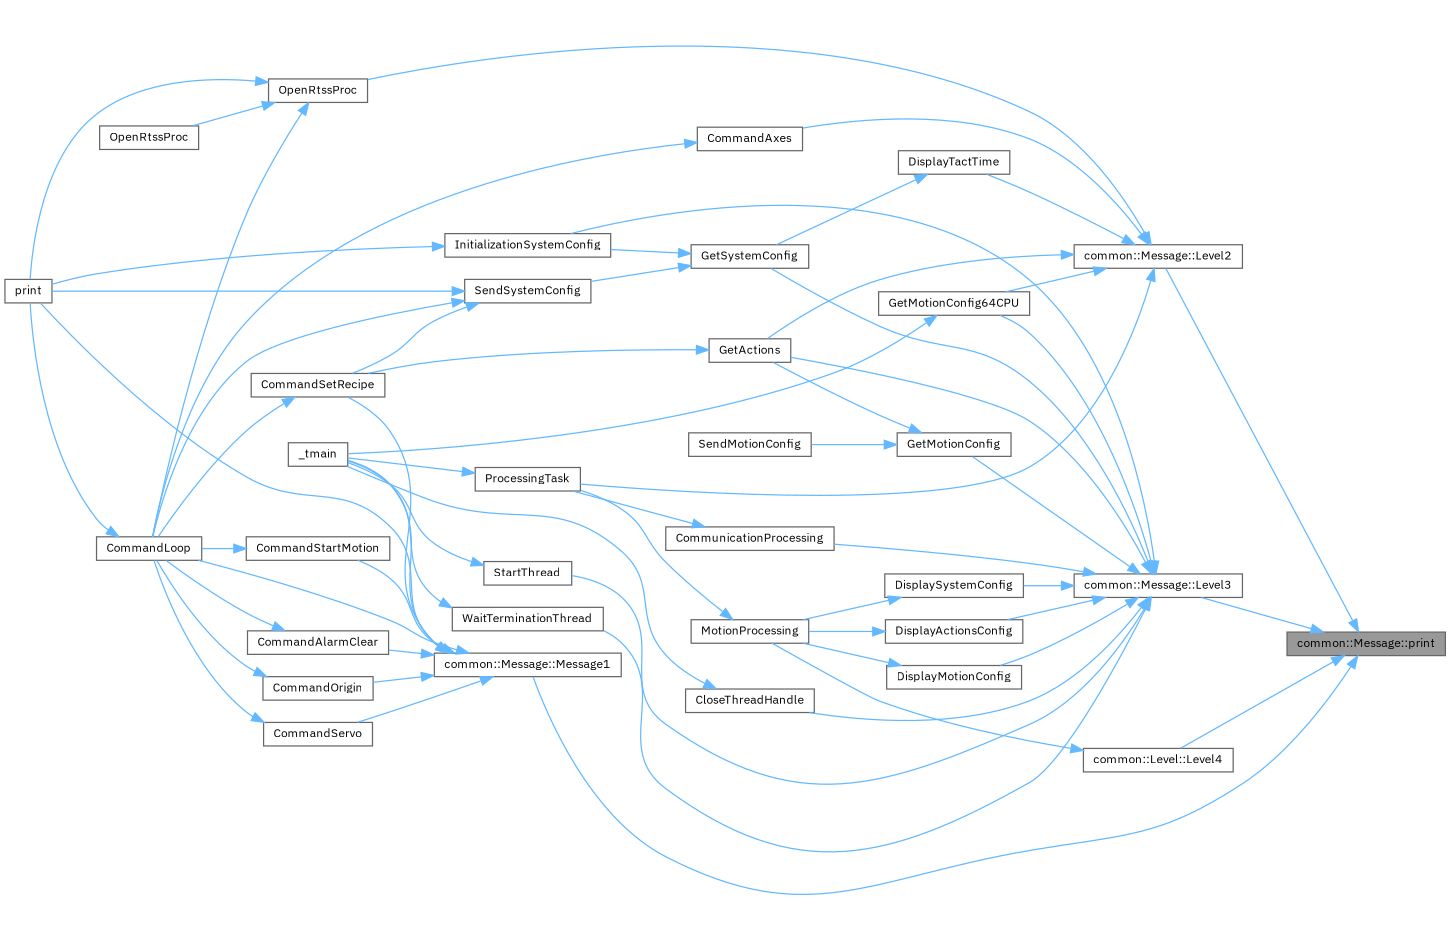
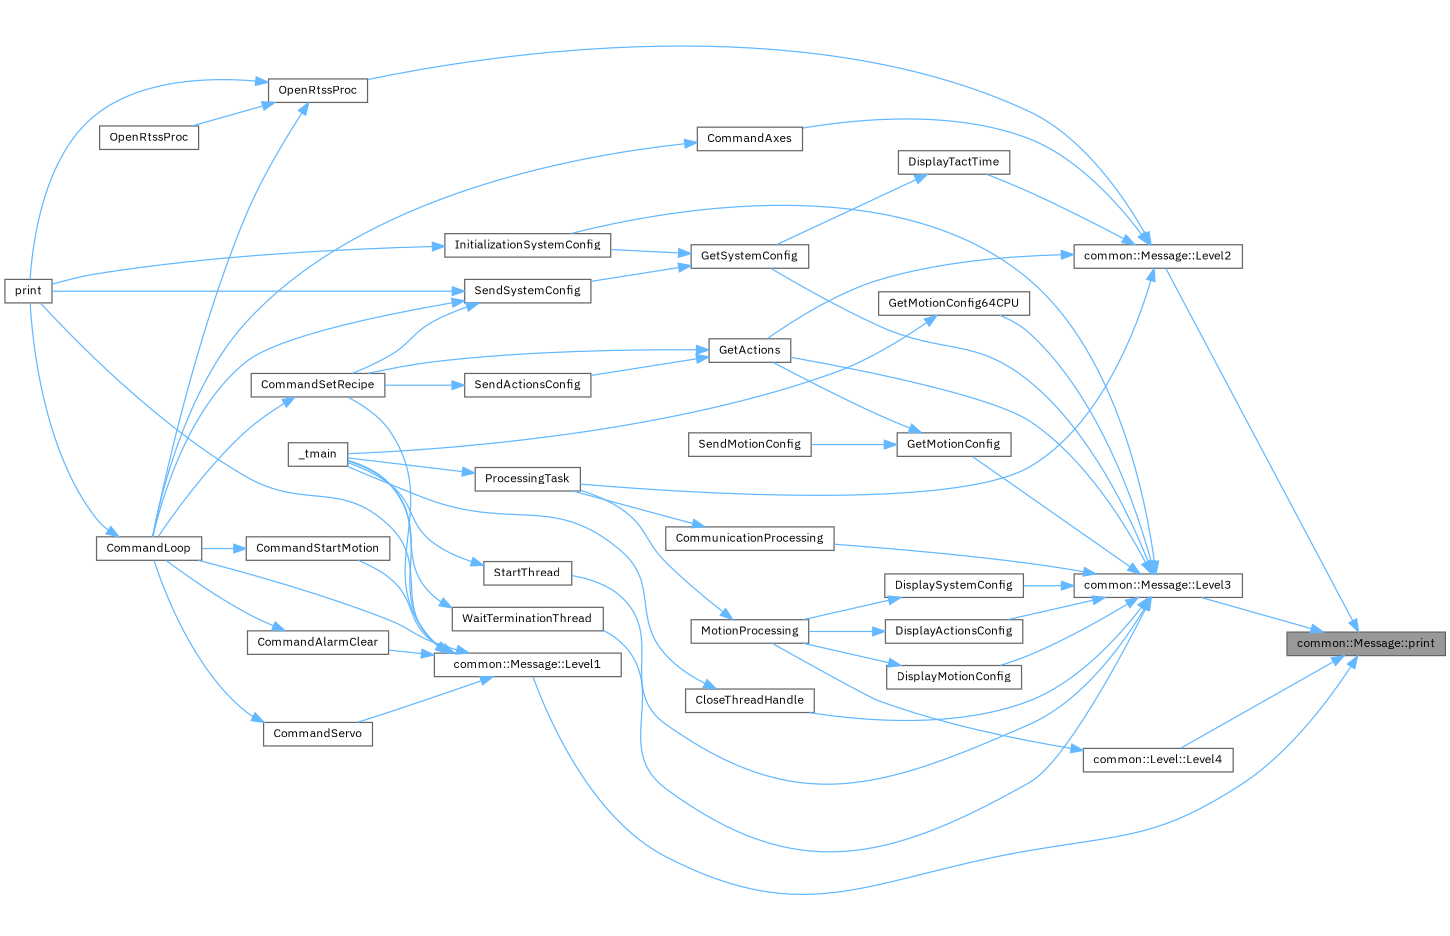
edge "GetMotionConfig64CPU" -> "common::Message::Level2": removed
node "SendActionsConfig": added
node "common::Message::Message1": label "common::Message::Message1" -> "common::Message::Level1"
node "CommandOrigin": removed
